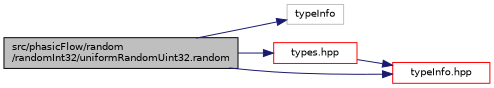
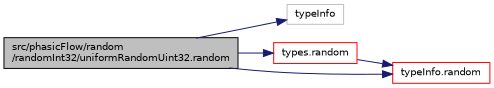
node "types.hpp": label "types.hpp" -> "types.random"
node "typeInfo.hpp": label "typeInfo.hpp" -> "typeInfo.random"
